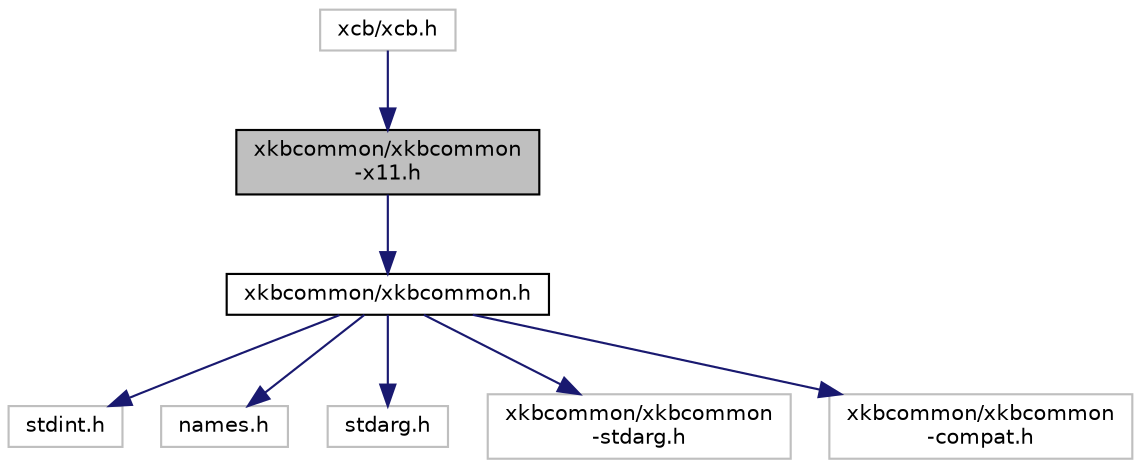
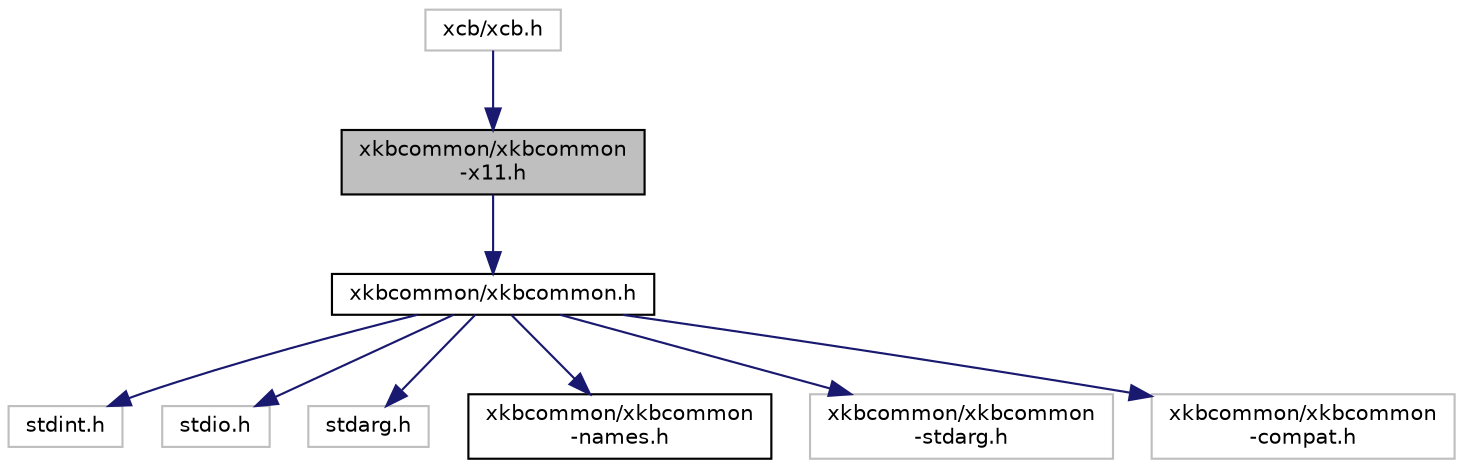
node "names.h": label "names.h" -> "stdio.h"
node "xkbcommon/xkbcommon -names.h": added
